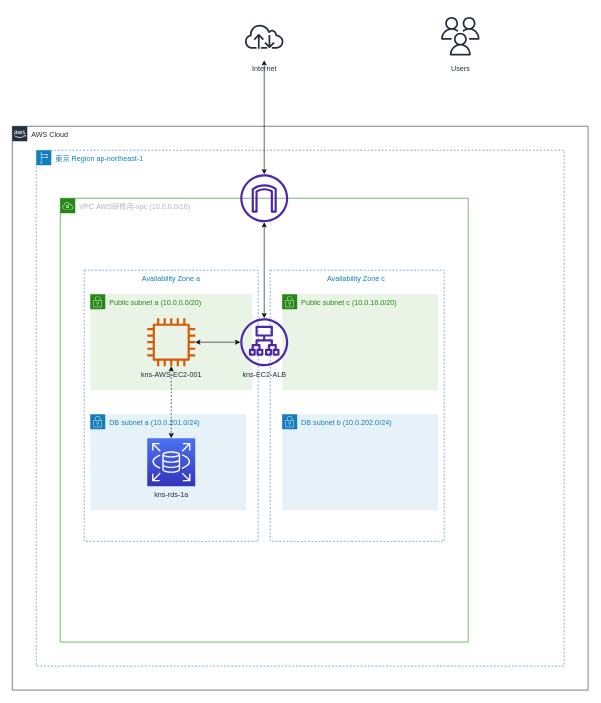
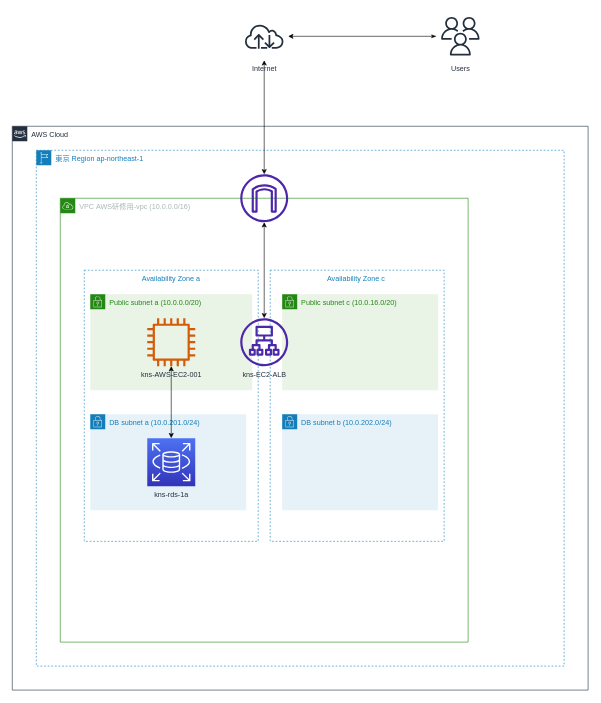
edge "Internet" -- "Users": added
edge "kns-AWS-EC2-001" -- "kns-EC2-ALB": removed
edge "kns-AWS-EC2-001" -- "kns-rds-1a": style dashed -> solid
